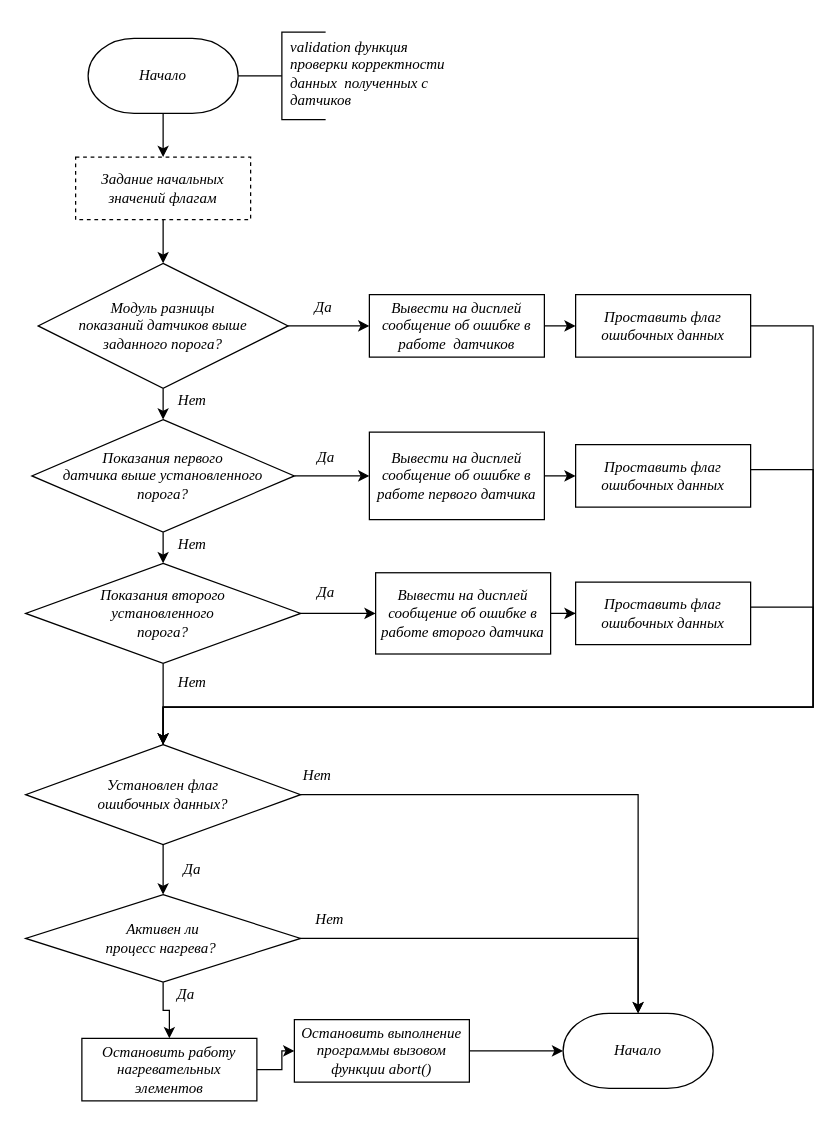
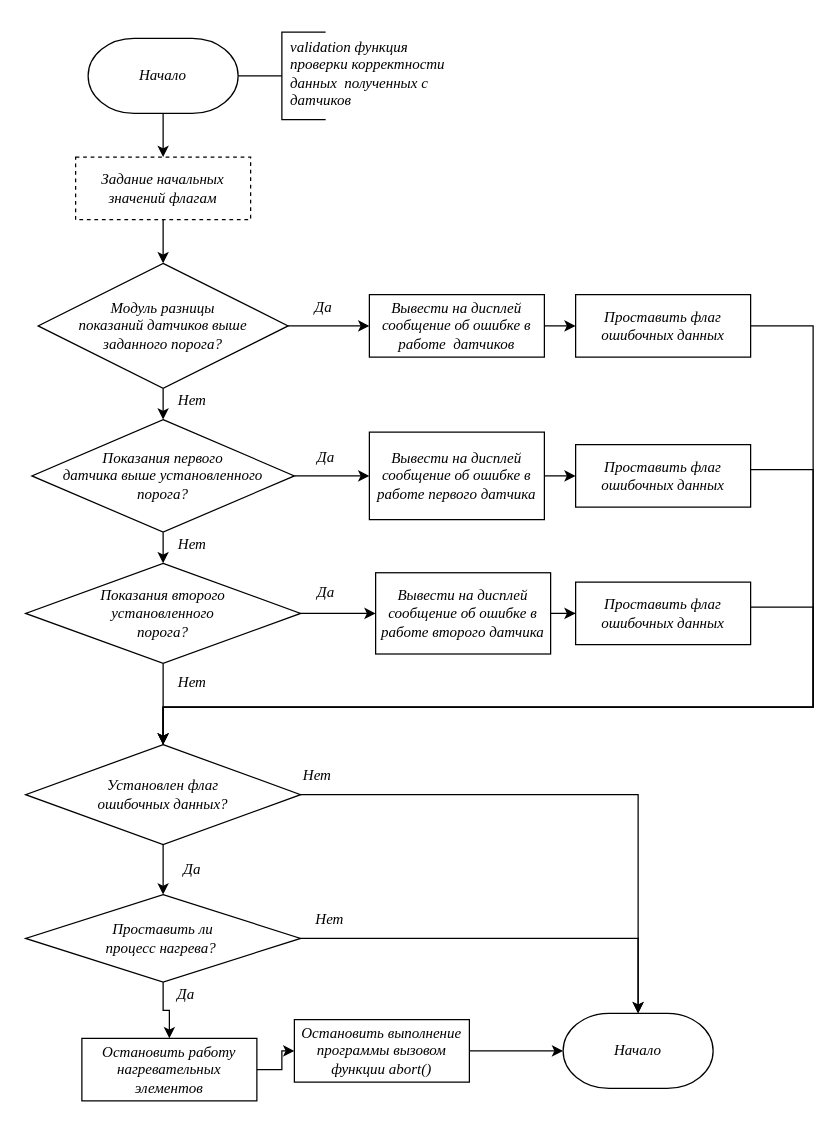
node "Активен ли процесс нагрева?": label "Активен ли процесс нагрева?" -> "Проставить ли процесс нагрева?"
